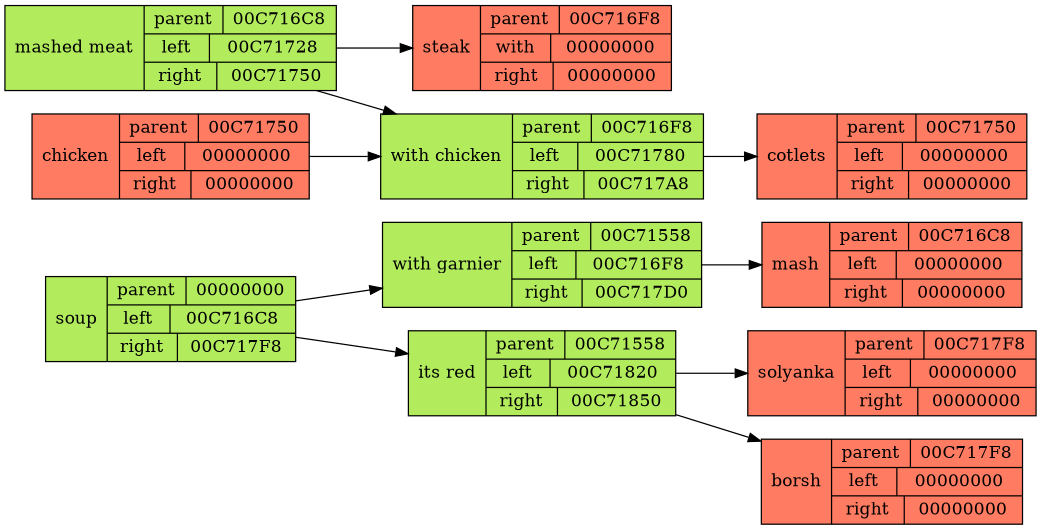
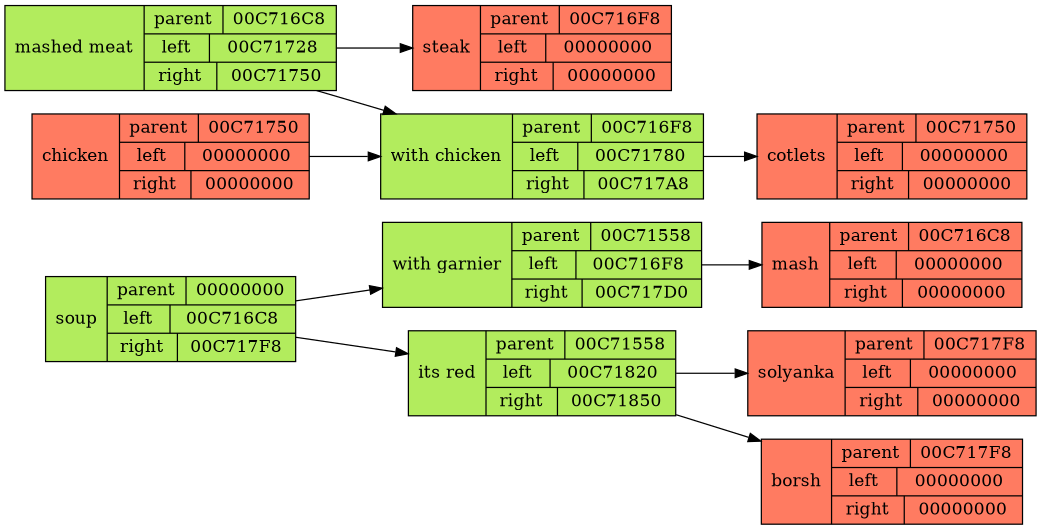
node "steak": text "with" -> "left"
